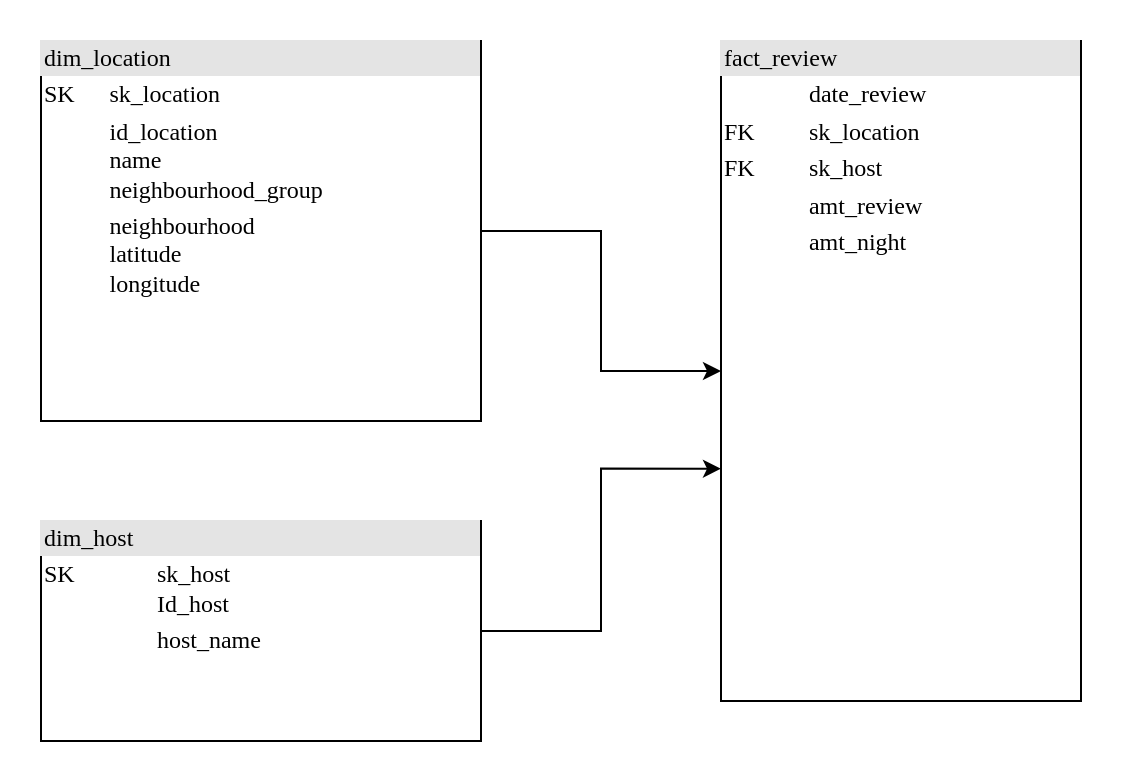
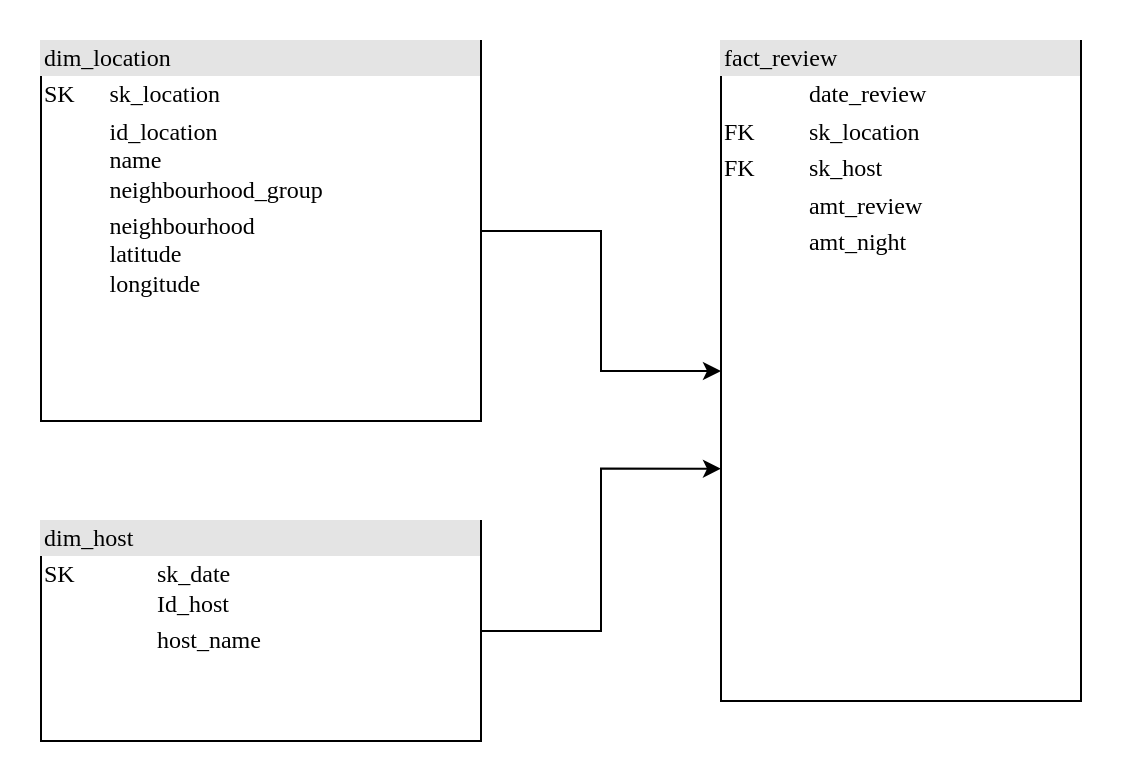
node "dim_host SK sk_host Id_host host_name": label "dim_host SK sk_host Id_host host_name" -> "dim_host SK sk_date Id_host host_name"
